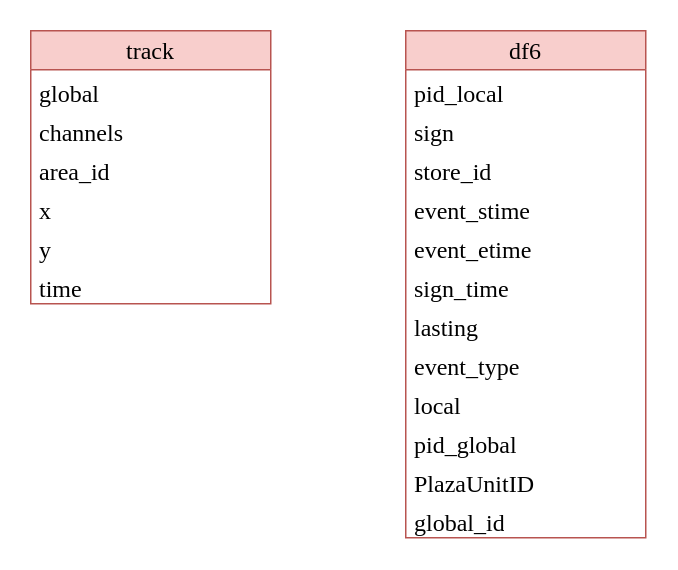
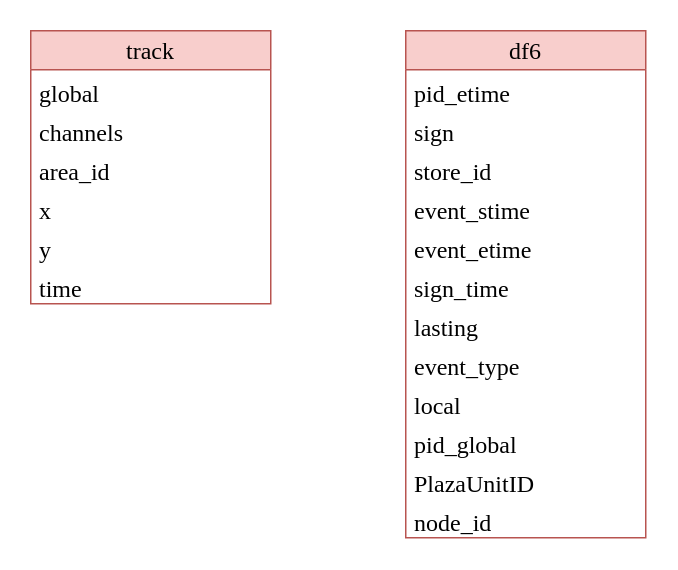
node "pid_local": label "pid_local" -> "pid_etime"
node "global_id": label "global_id" -> "node_id"
